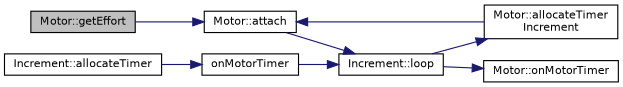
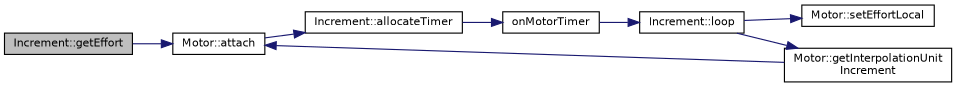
node "Motor::getEffort": label "Motor::getEffort" -> "Increment::getEffort"
node "Motor::allocateTimer Increment": label "Motor::allocateTimer Increment" -> "Motor::getInterpolationUnit Increment"
edge "Motor::attach" -> "Increment::loop": now "Motor::attach" -> "Increment::allocateTimer"
node "Motor::onMotorTimer": label "Motor::onMotorTimer" -> "Motor::setEffortLocal"
